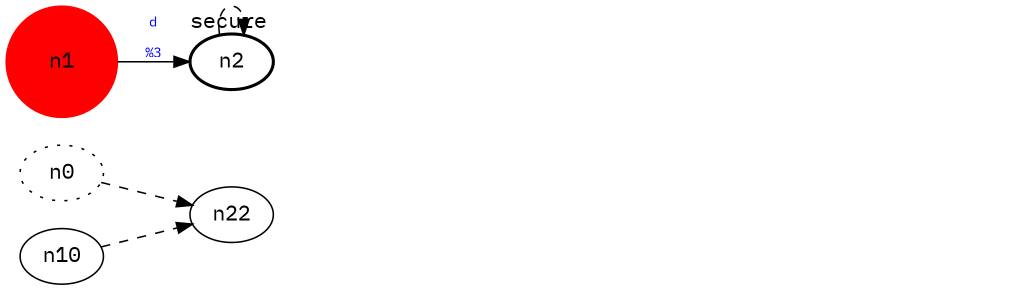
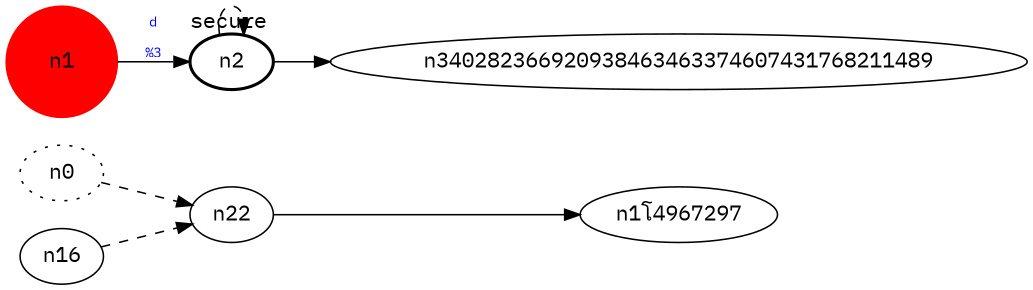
node "n340282366920938463463374607431768211489": added
node "n1โ4967297": added
node "n10": label "n10" -> "n16"
